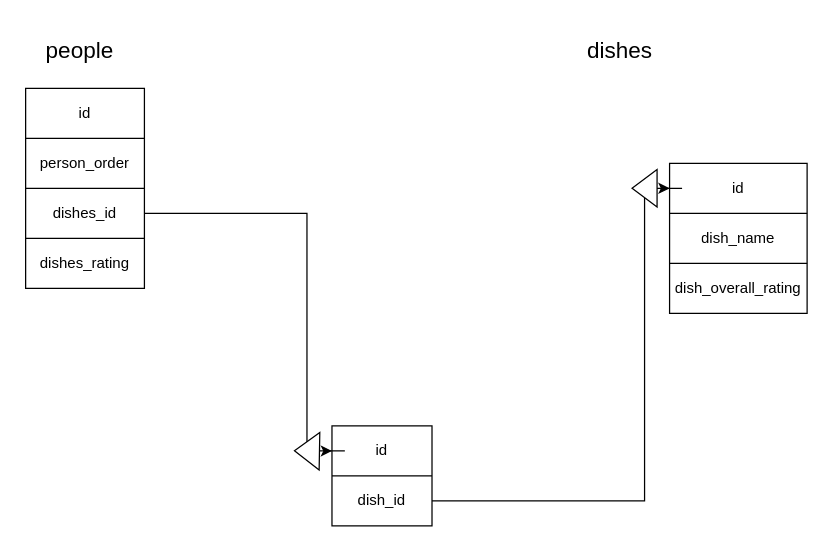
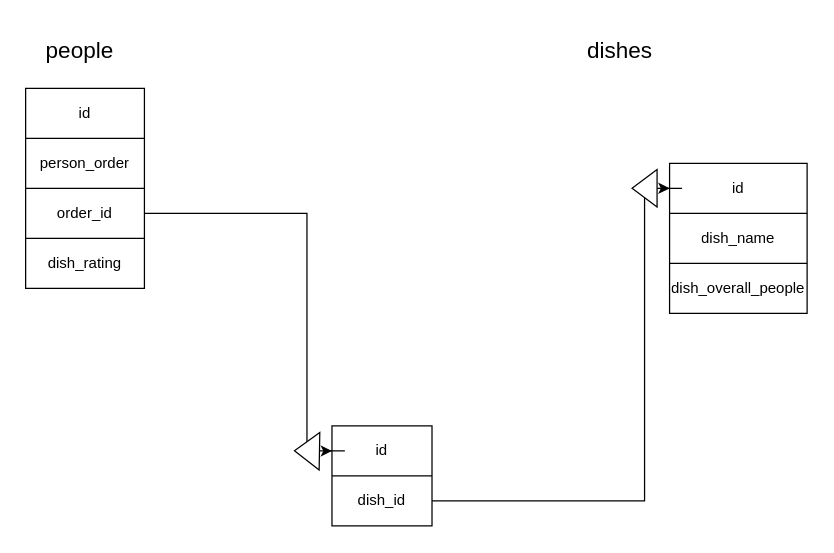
node "dishes_id": label "dishes_id" -> "order_id"
node "dishes_rating": label "dishes_rating" -> "dish_rating"
node "dish_overall_rating": label "dish_overall_rating" -> "dish_overall_people"
